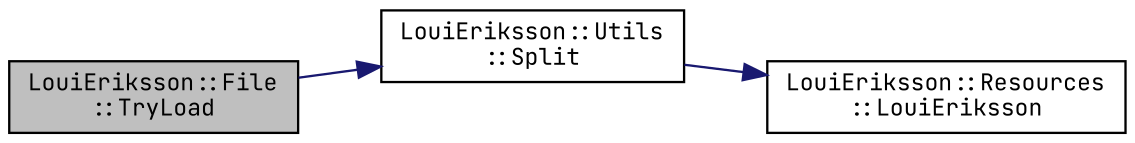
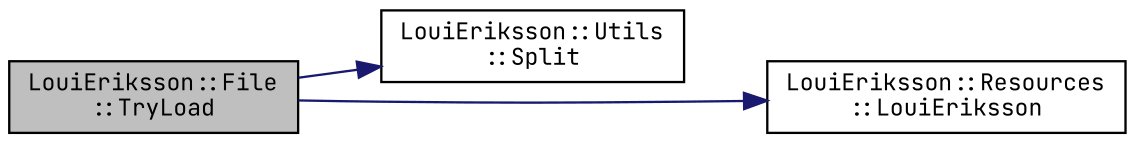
edge "LouiEriksson::Utils ::Split" -> "LouiEriksson::Resources ::LouiEriksson": now "LouiEriksson::File ::TryLoad" -> "LouiEriksson::Resources ::LouiEriksson"
